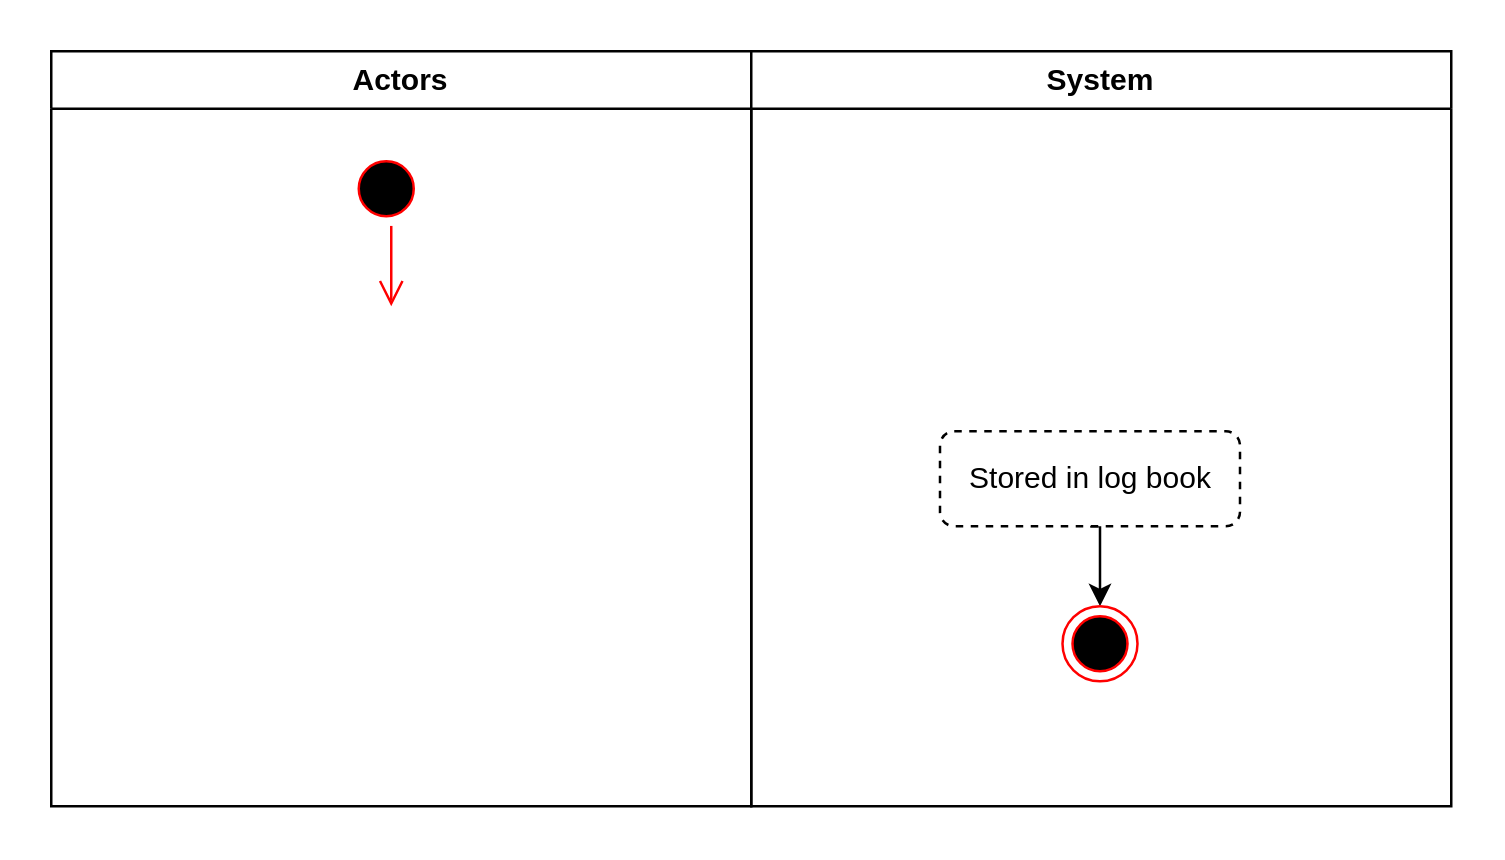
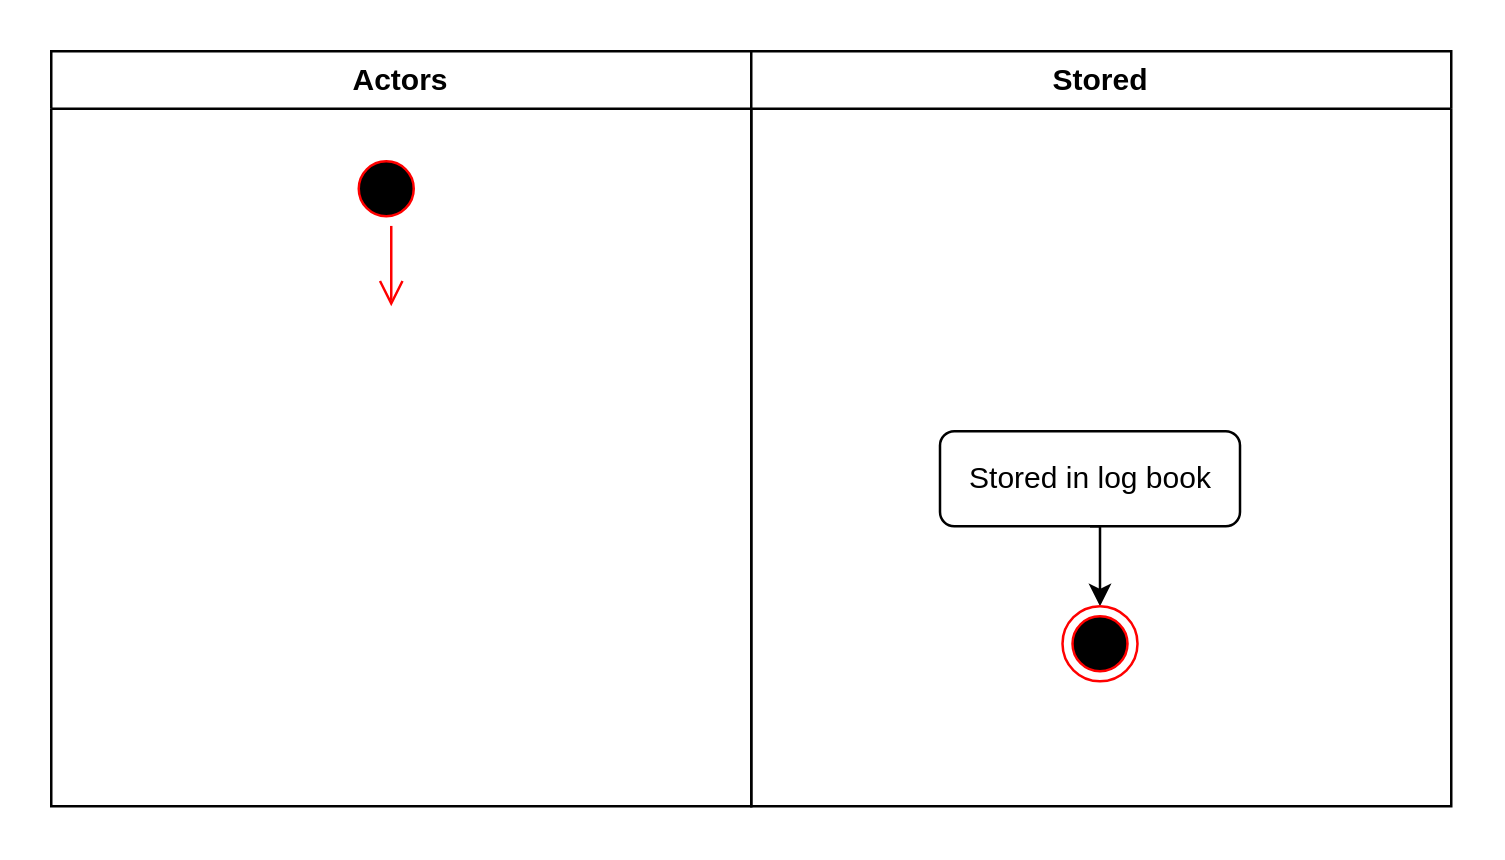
node "System": label "System" -> "Stored"
node "Stored in log book": style dashed -> solid
